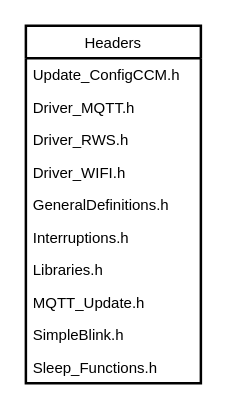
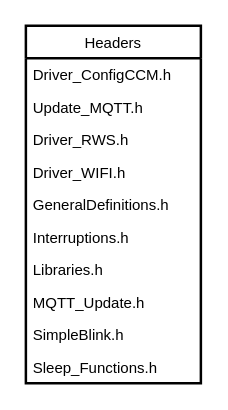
node "Update_ConfigCCM.h": label "Update_ConfigCCM.h" -> "Driver_ConfigCCM.h"
node "Driver_MQTT.h": label "Driver_MQTT.h" -> "Update_MQTT.h"
